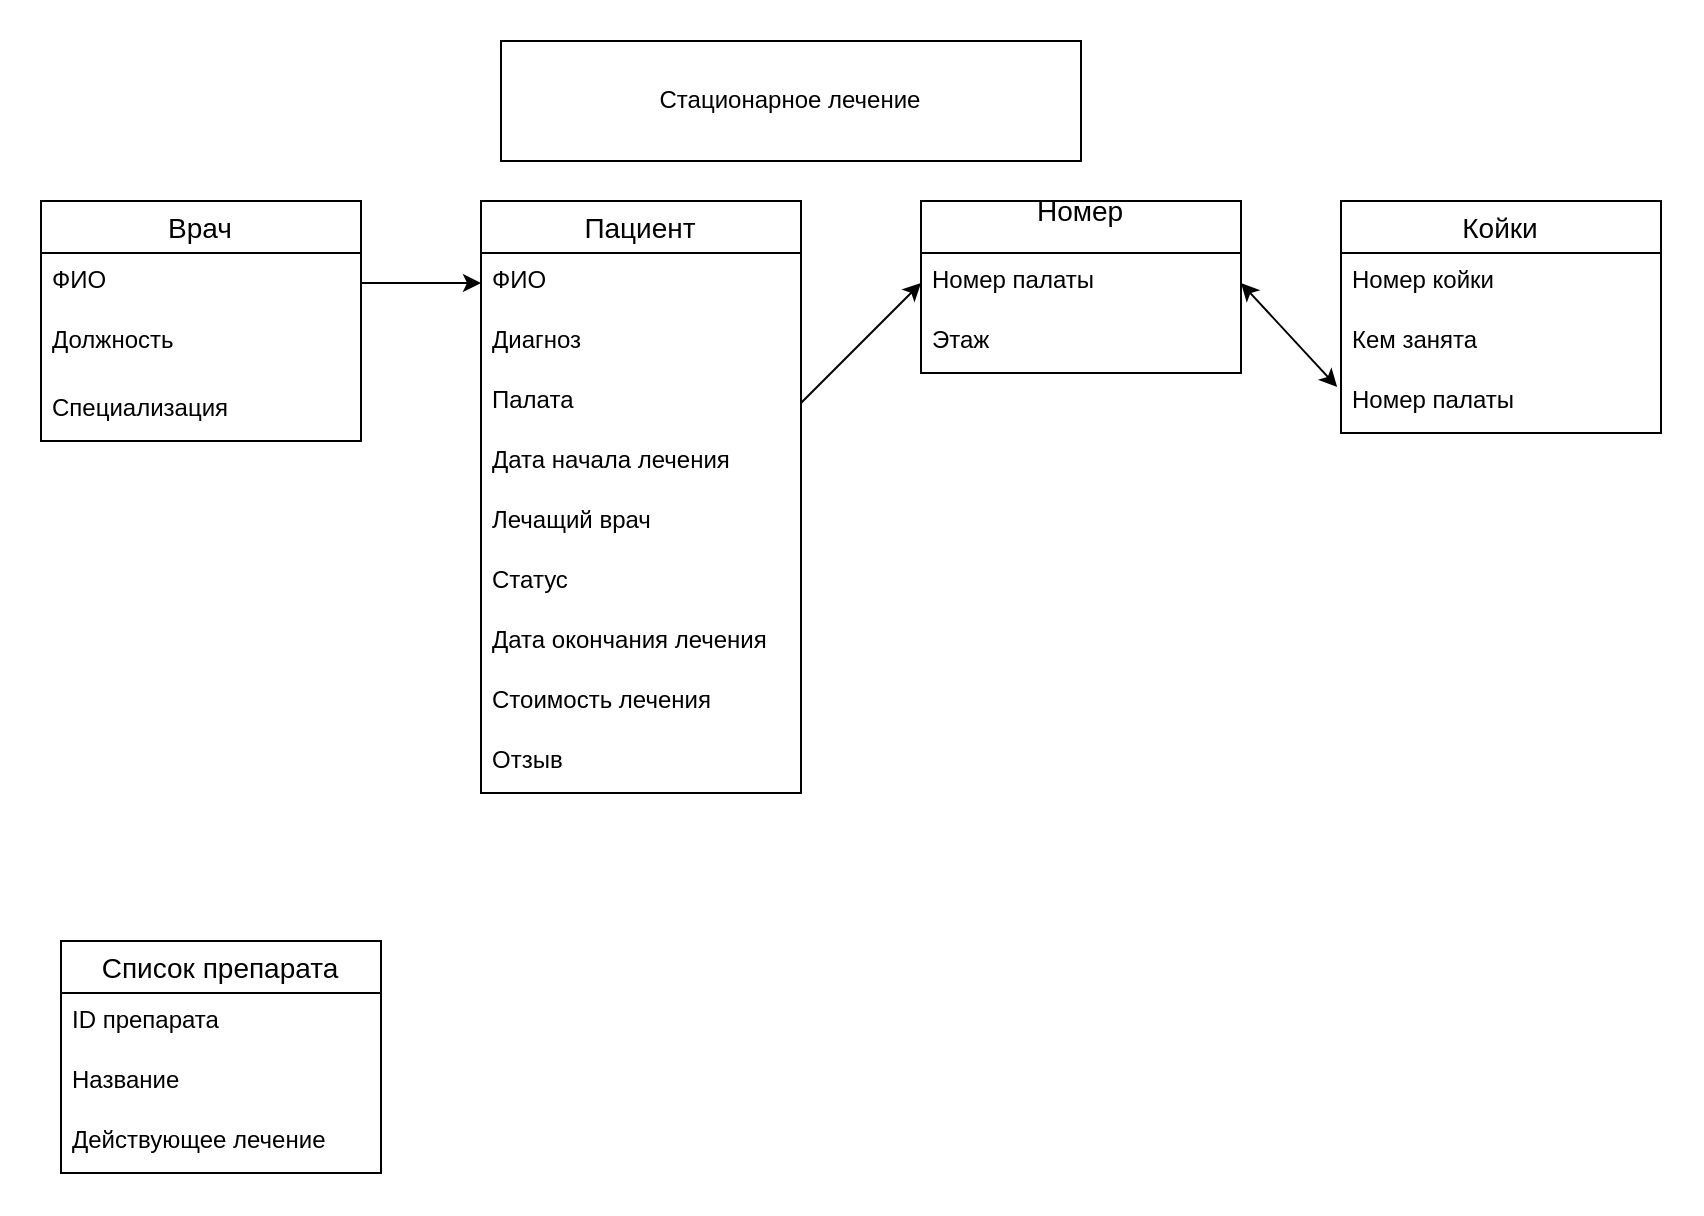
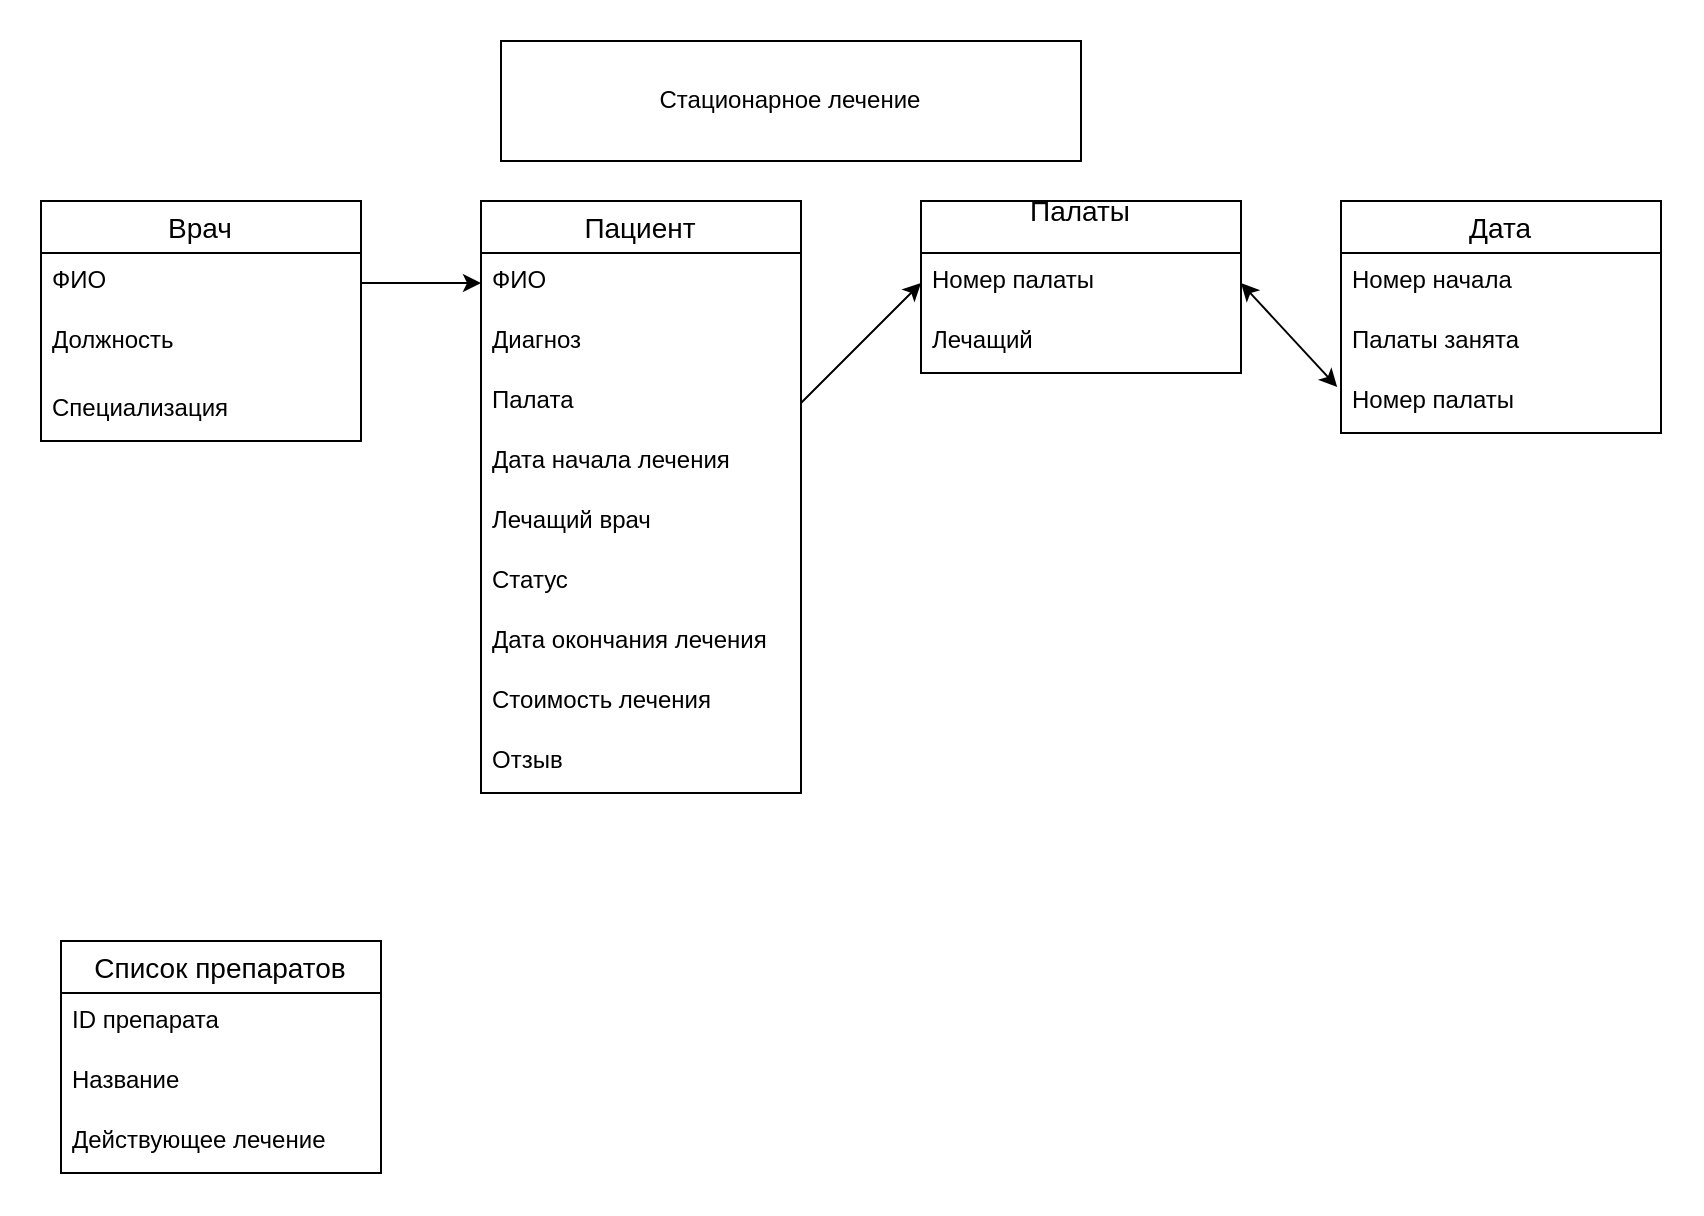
node "Номер": label "Номер" -> "Палаты"
node "Койки": label "Койки" -> "Дата"
node "Номер койки": label "Номер койки" -> "Номер начала"
node "Этаж": label "Этаж" -> "Лечащий"
node "Кем занята": label "Кем занята" -> "Палаты занята"
node "Список препарата": label "Список препарата" -> "Список препаратов"
